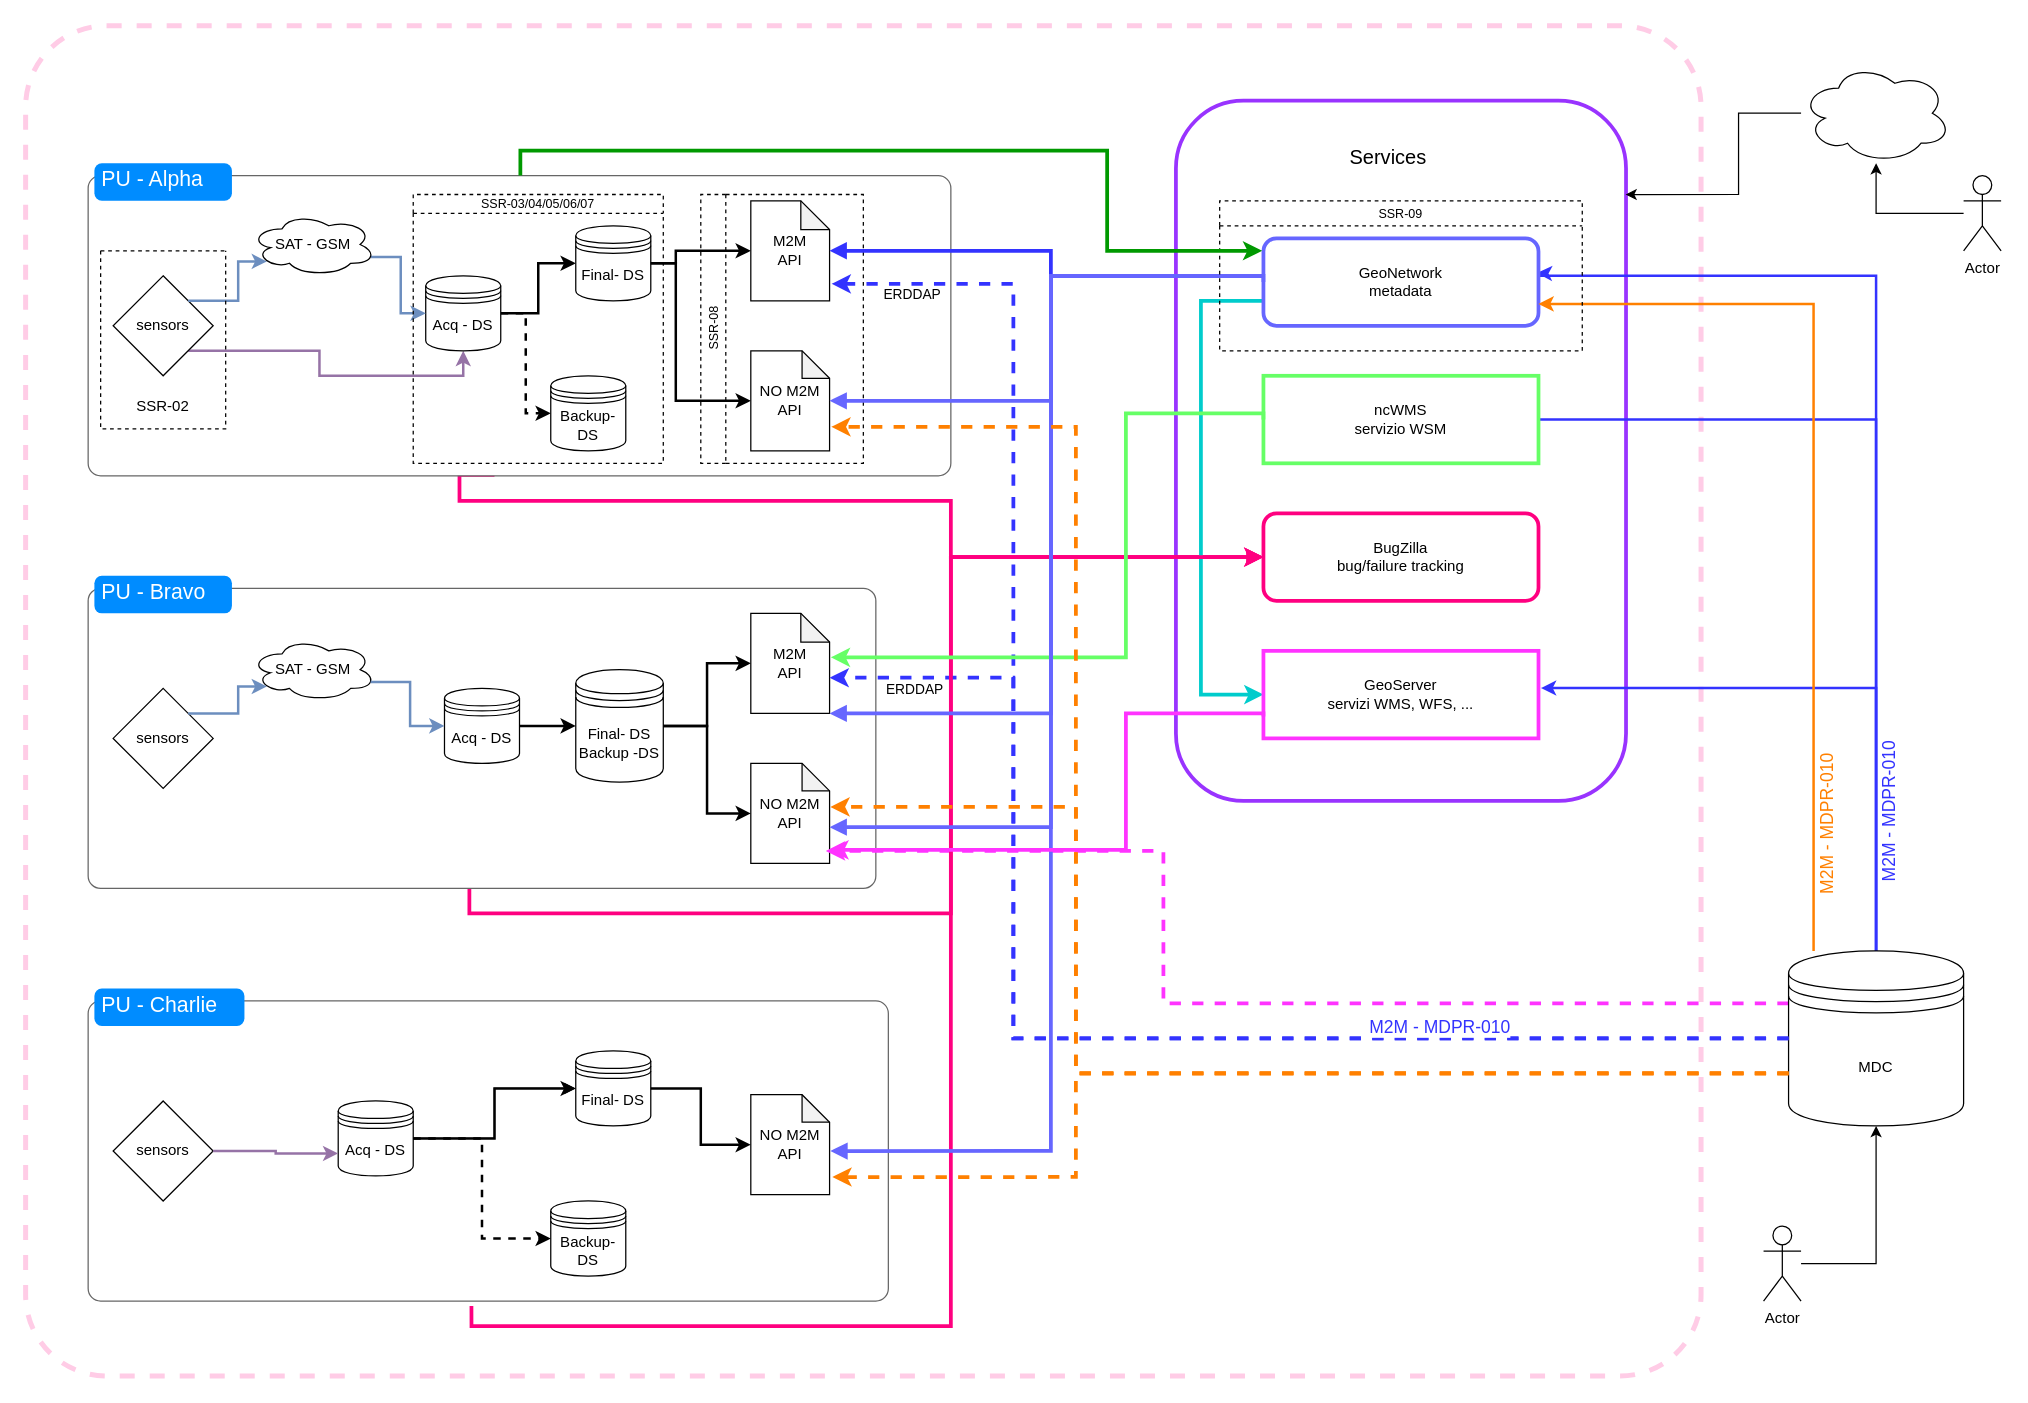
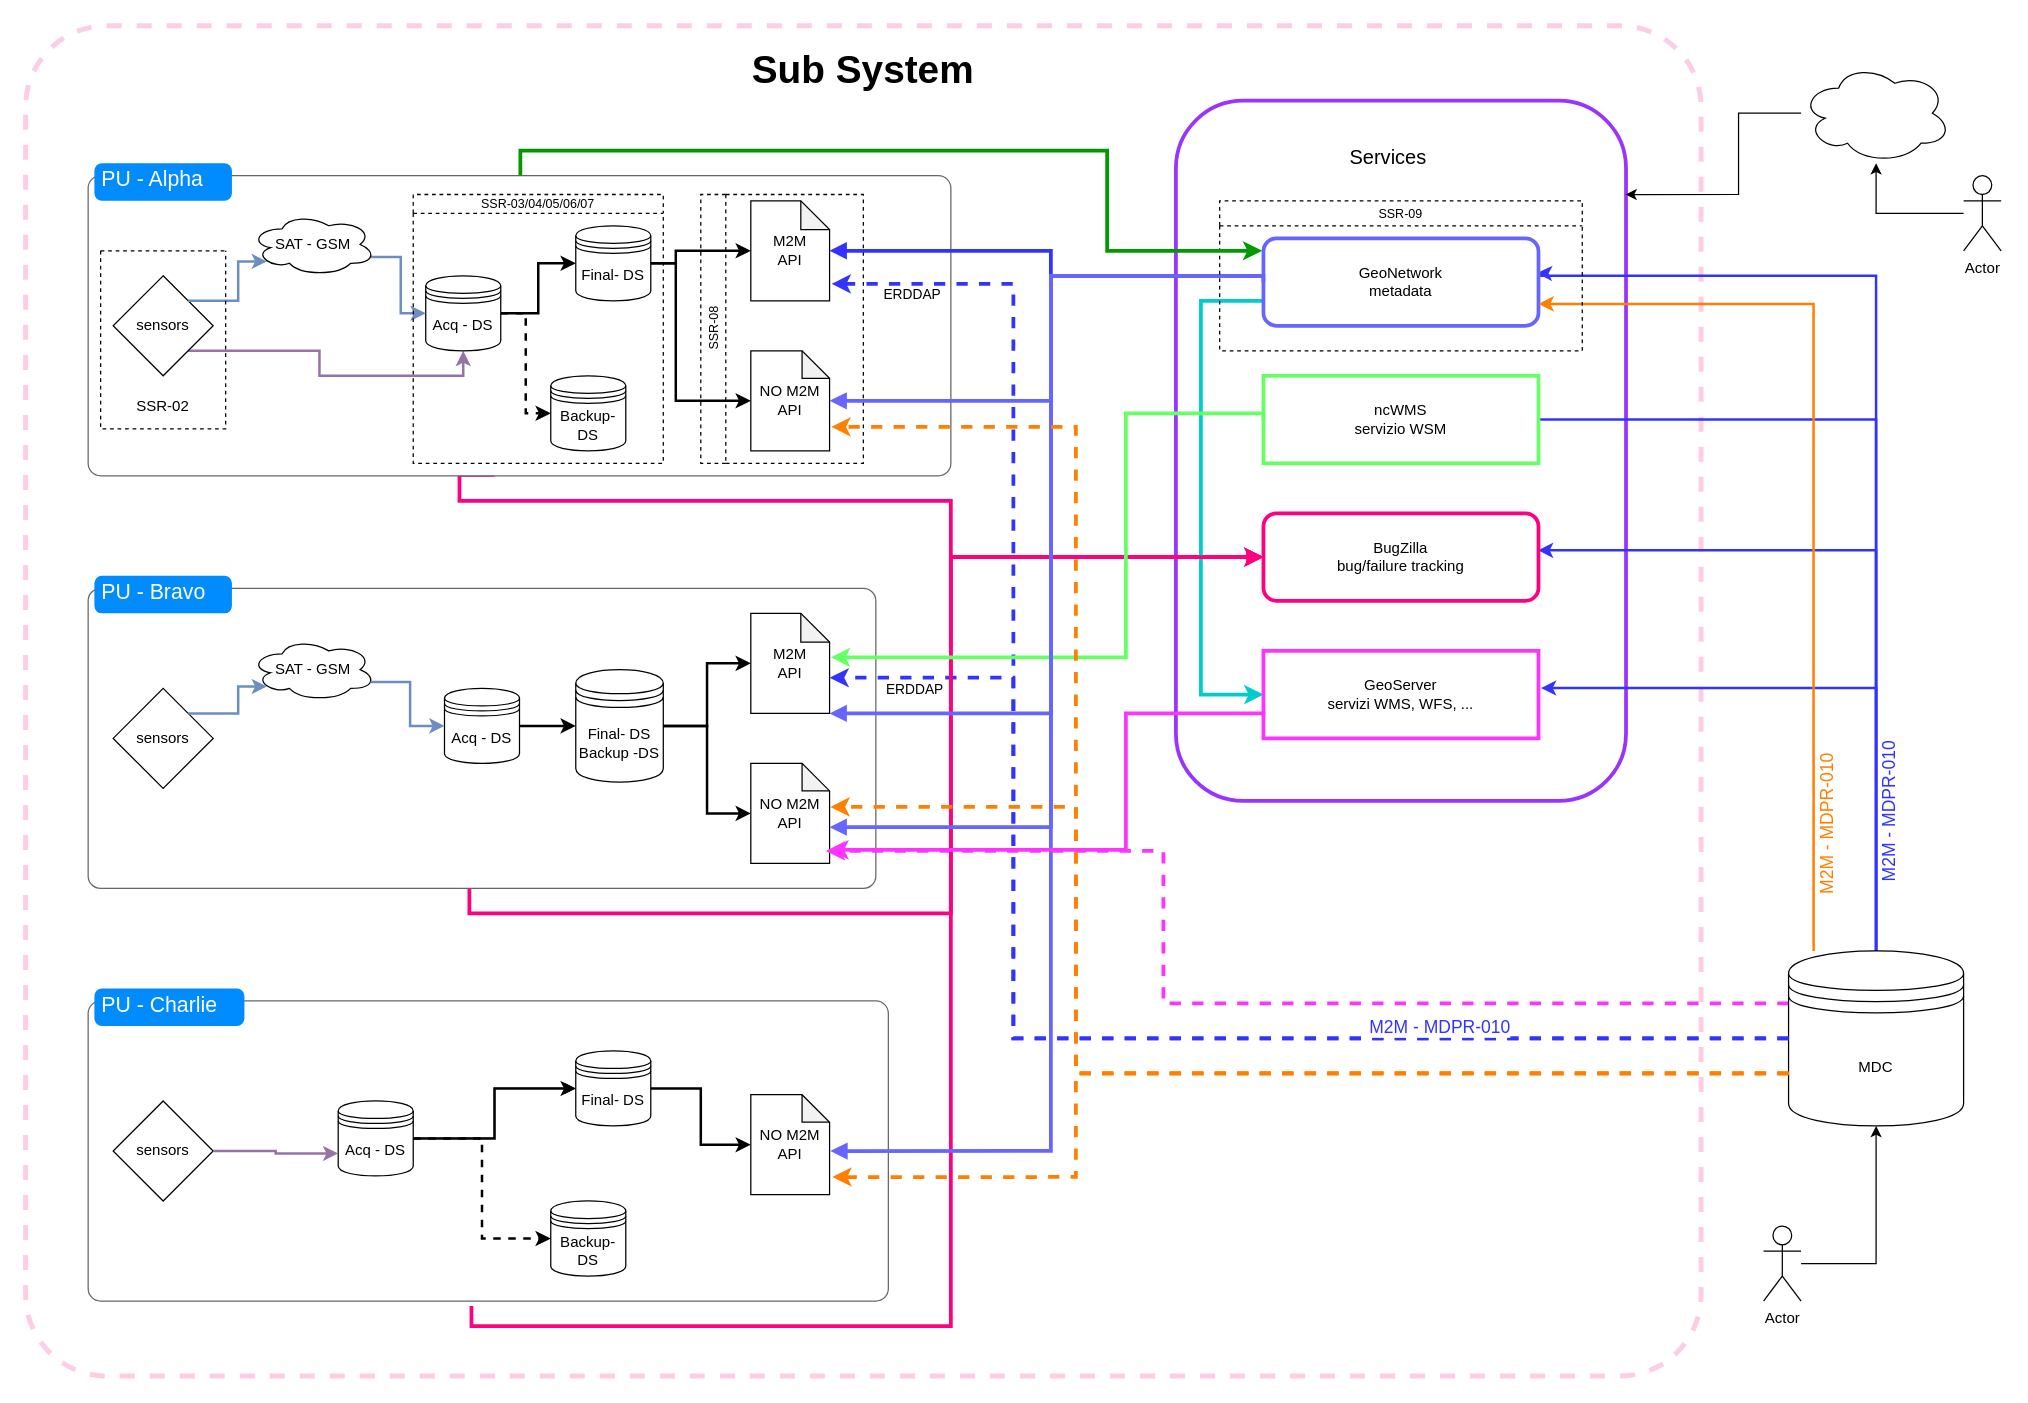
node "Sub System": added
edge "MDC" -> "BugZilla bug/failure tracking": added
